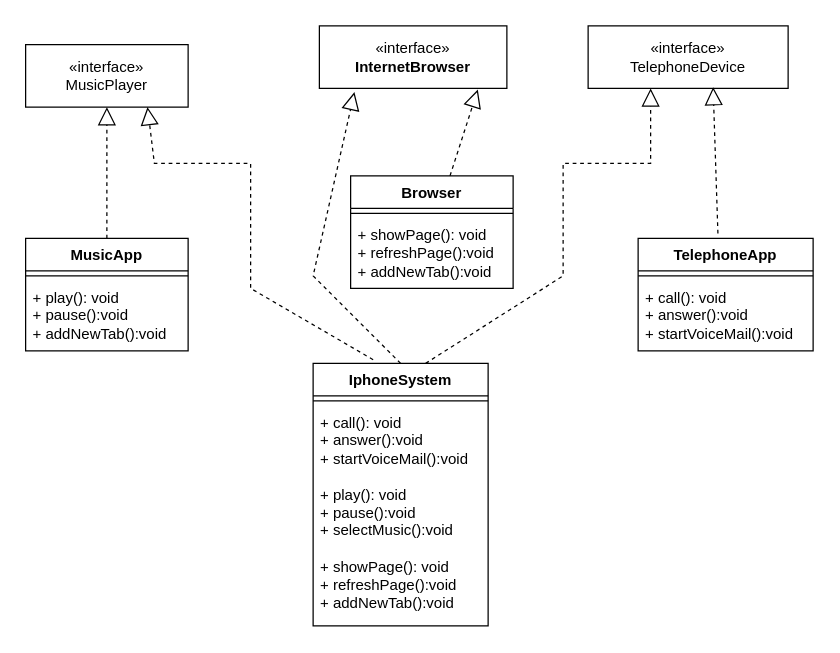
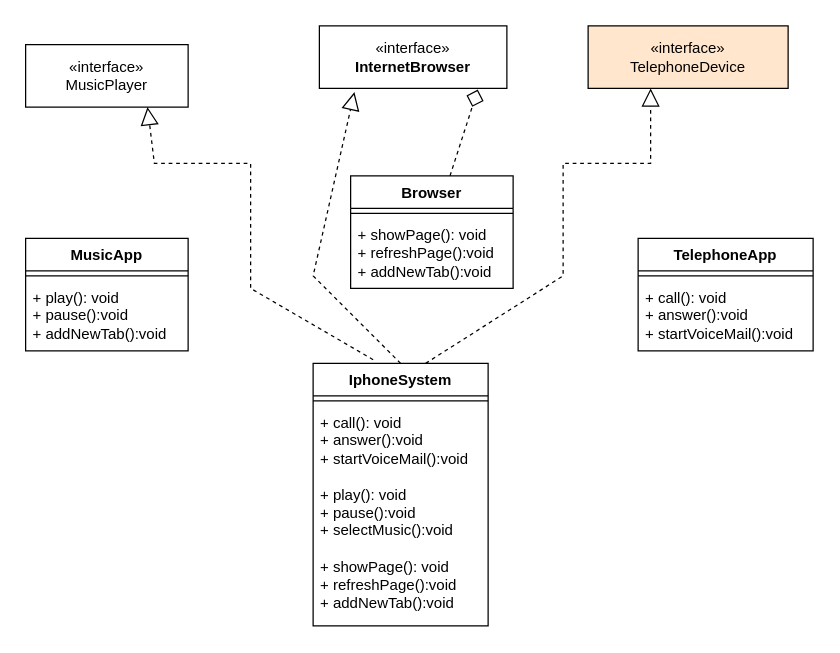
node "«interface» TelephoneDevice": fillcolor #ffffff -> #ffe6cc
edge "Browser" -> "«interface» InternetBrowser": arrowhead block -> diamond
edge "TelephoneApp" -> "«interface» TelephoneDevice": removed
edge "MusicApp" -> "«interface» MusicPlayer": removed
